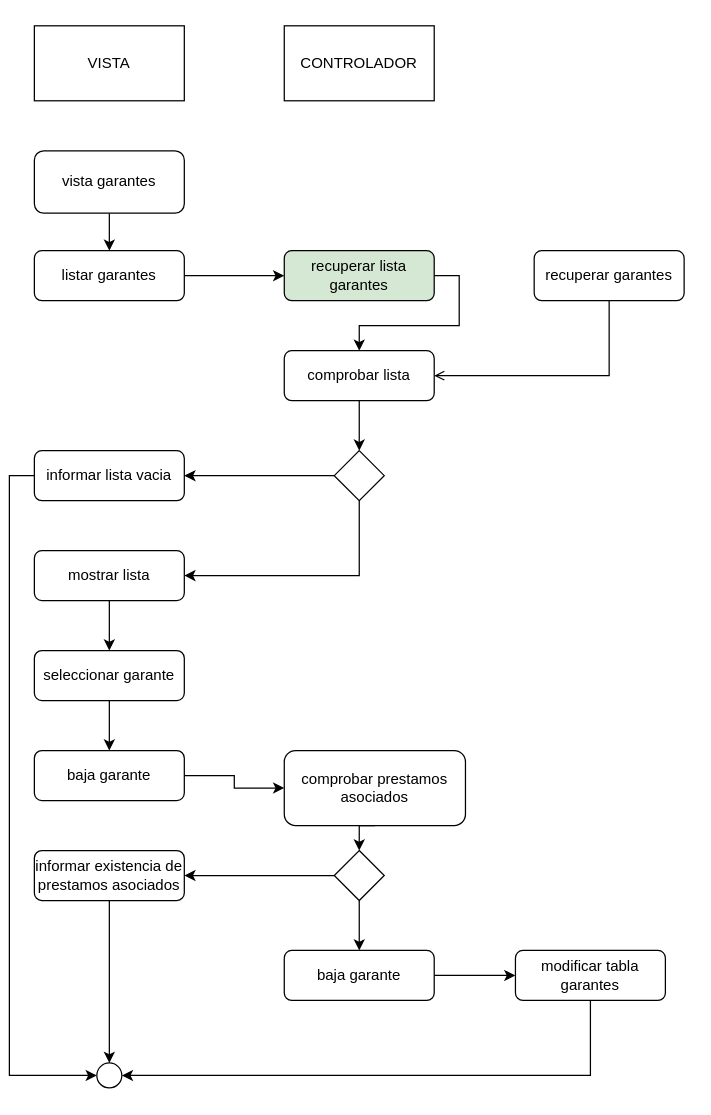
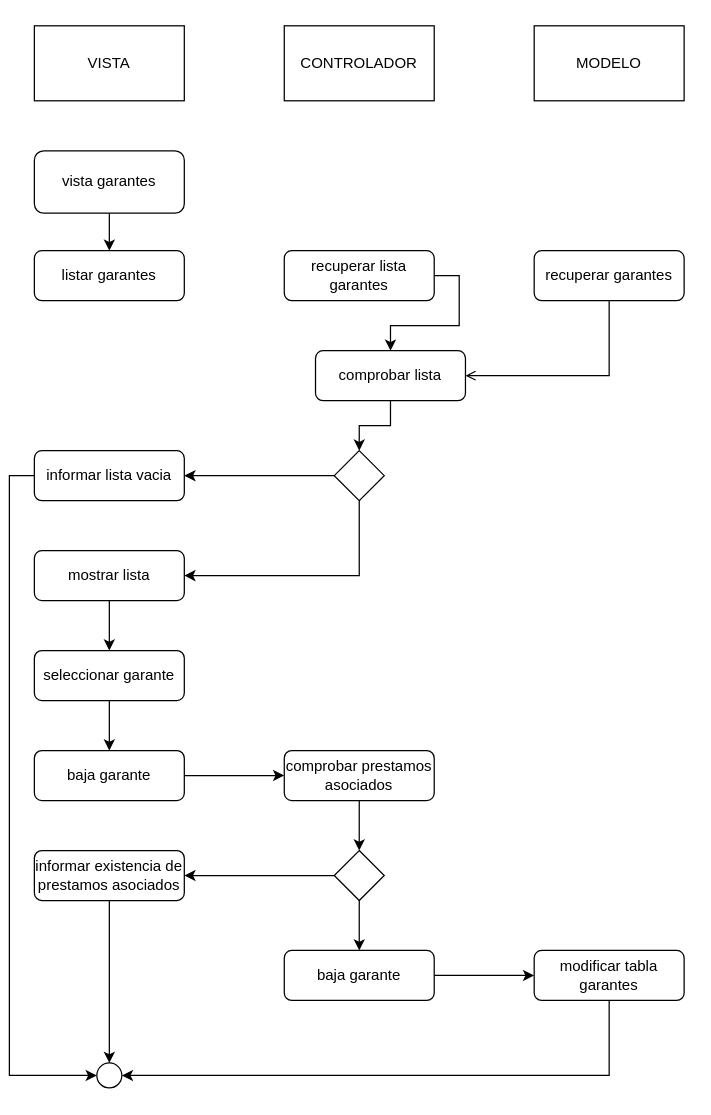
node "MODELO": added
edge "listar garantes" -> "recuperar lista garantes": removed
node "recuperar lista garantes": fillcolor #d5e8d4 -> #ffffff
node "comprobar lista": moved (359, 376) -> (391, 376)
node "comprobar prestamos asociados": size 181x75 -> 150x50
node "modificar tabla garantes": moved (591, 976) -> (609, 976)
